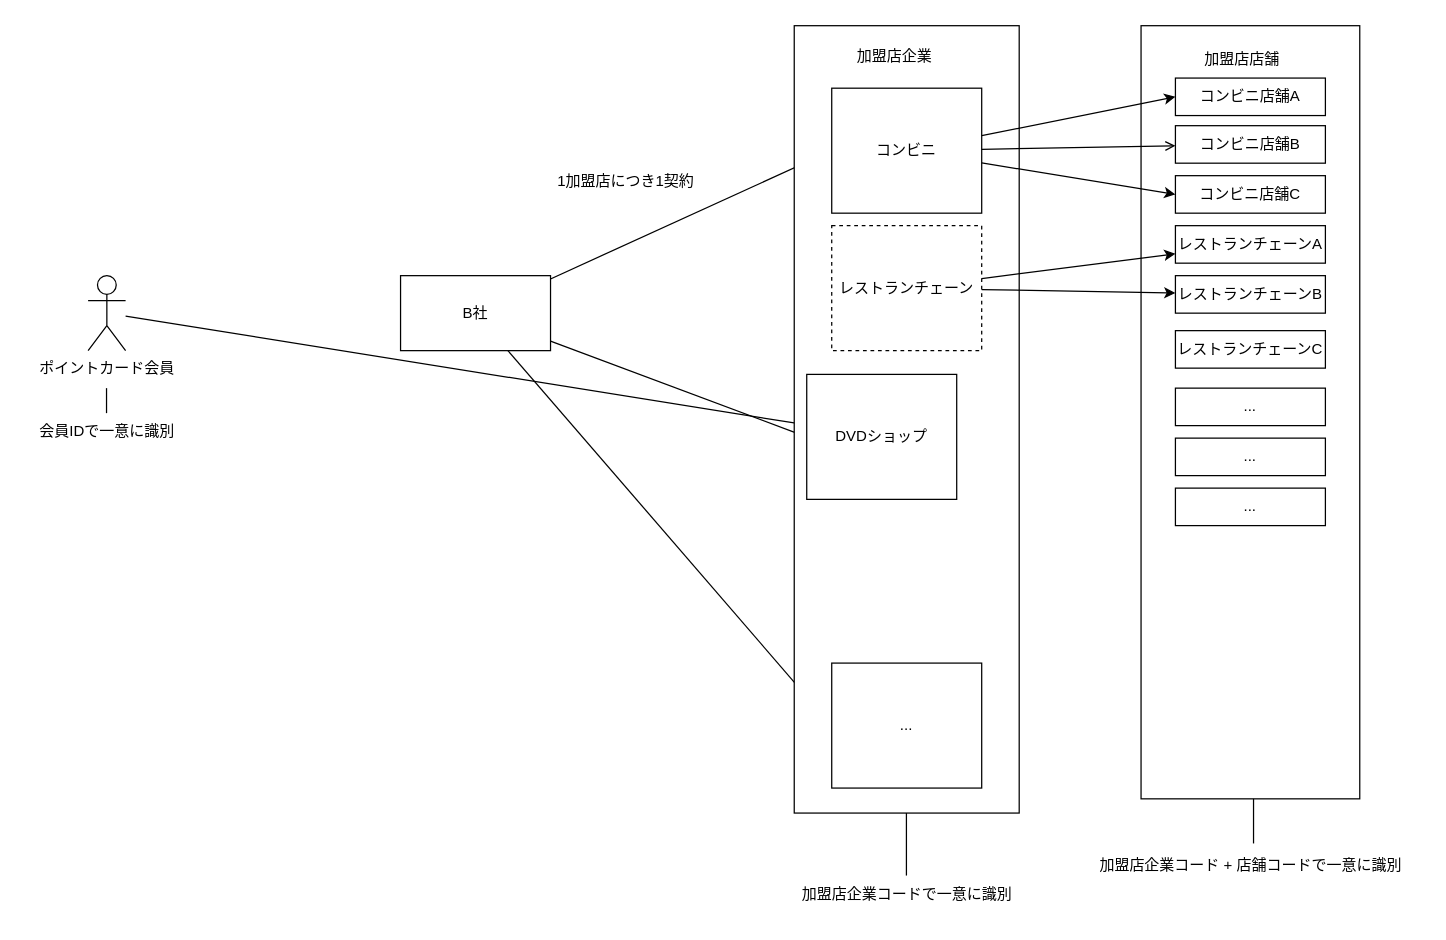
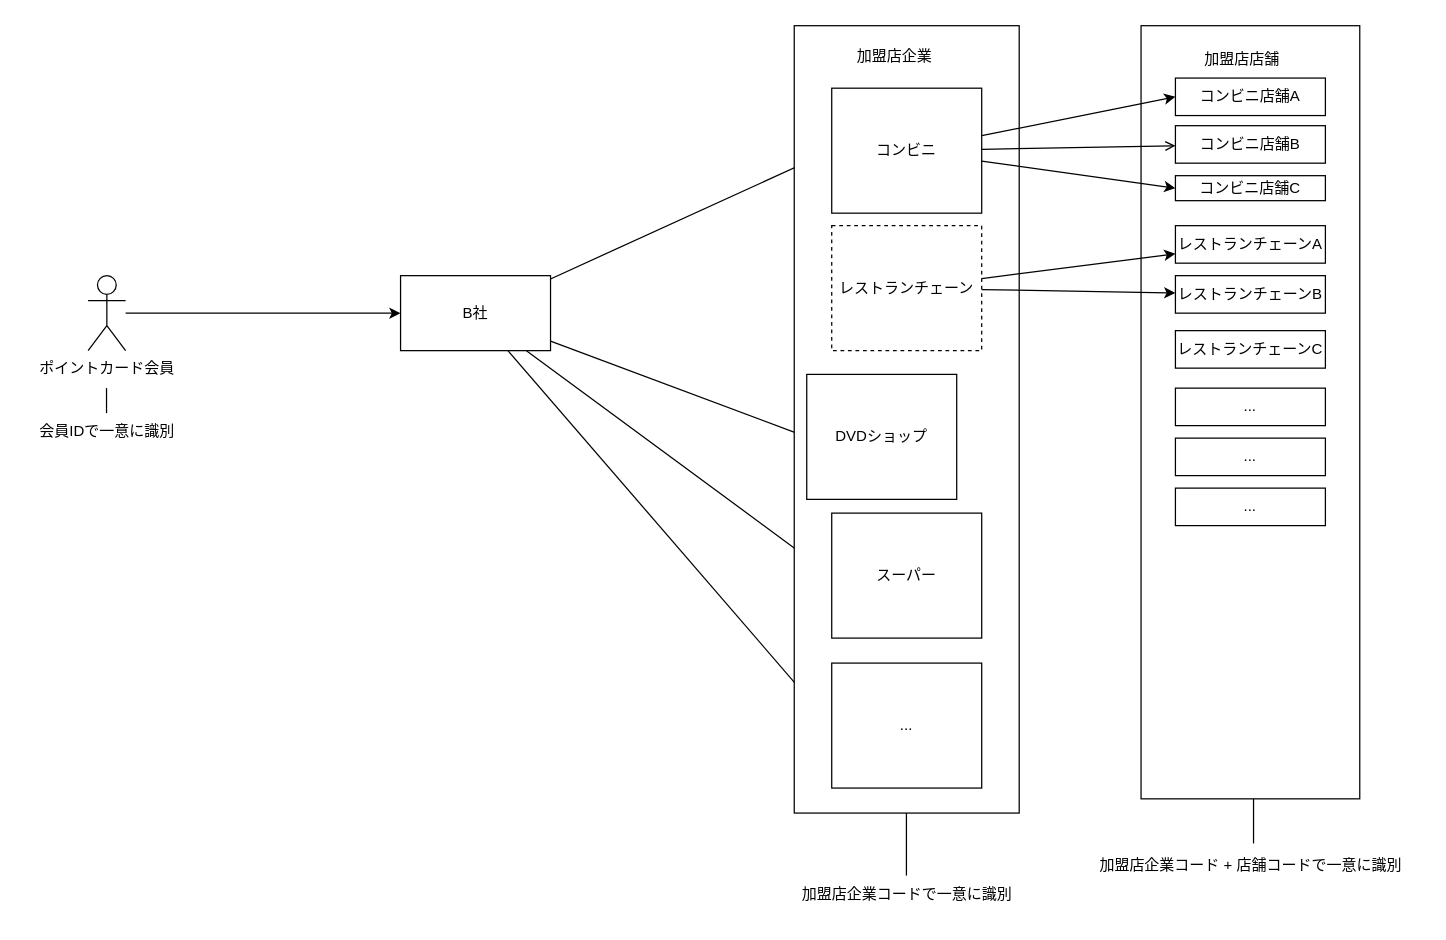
node "1加盟店につき1契約": removed
node "コンビニ店舗C": size 150x38 -> 150x25
edge "ポイントカード会員" -> "DVDショップ": now "ポイントカード会員" -> "B社"
edge "B社" -> "スーパー": added
node "スーパー": added
